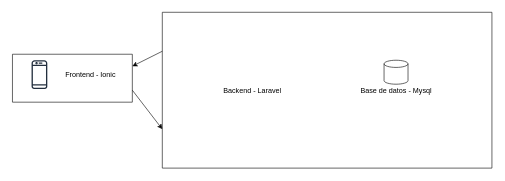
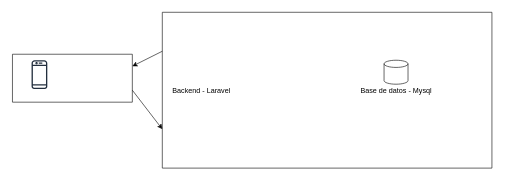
node "Frontend - Ionic": removed
node "Backend - Laravel": moved (252, 91) -> (201, 91)
